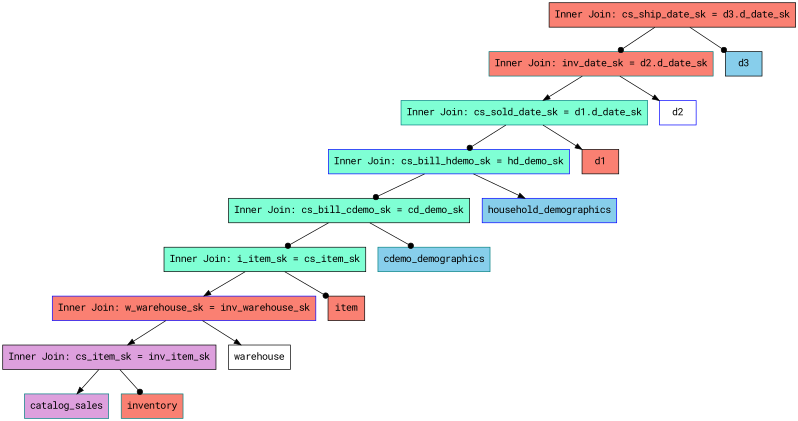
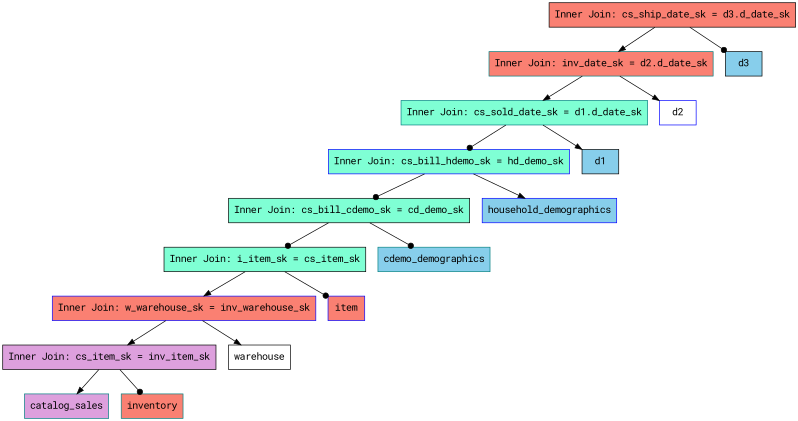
edge "Inner Join: cs_ship_date_sk = d3.d_date_sk" -> "Inner Join: inv_date_sk = d2.d_date_sk": arrowhead dot -> normal
node "d1": fillcolor salmon -> skyblue
node "item": color black -> blue
